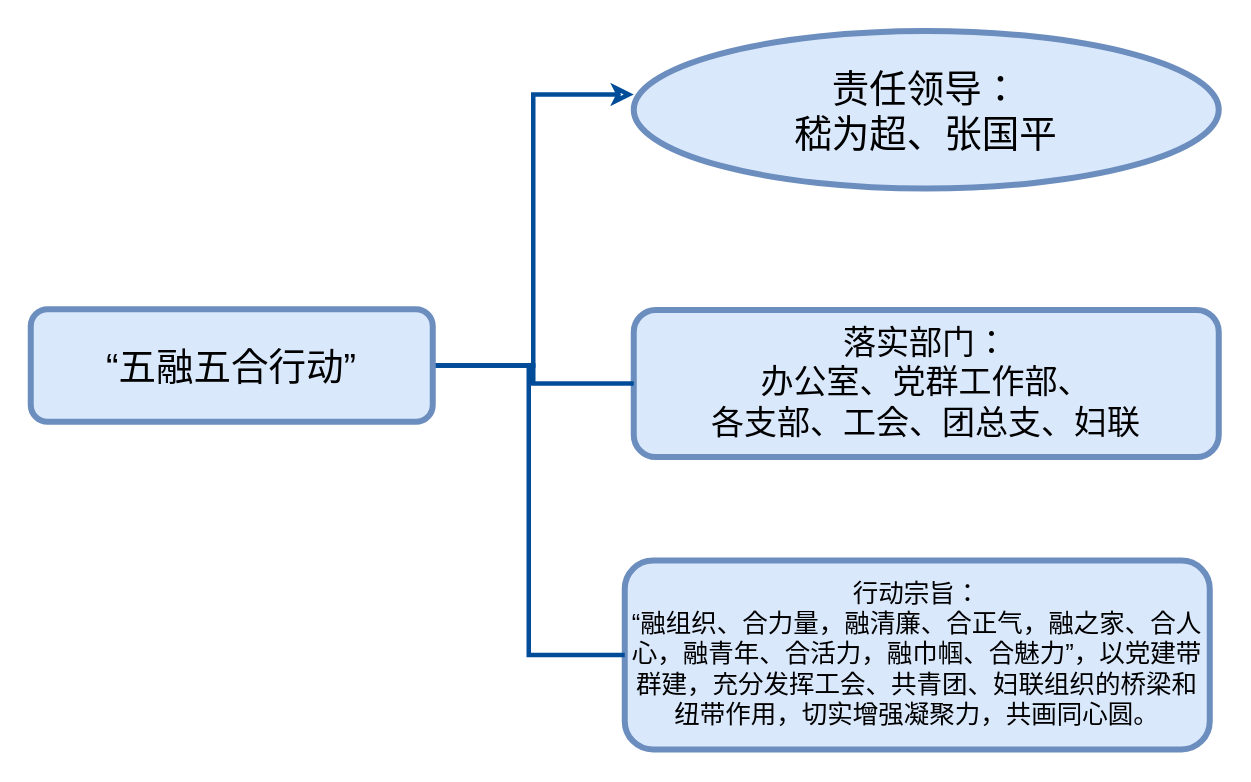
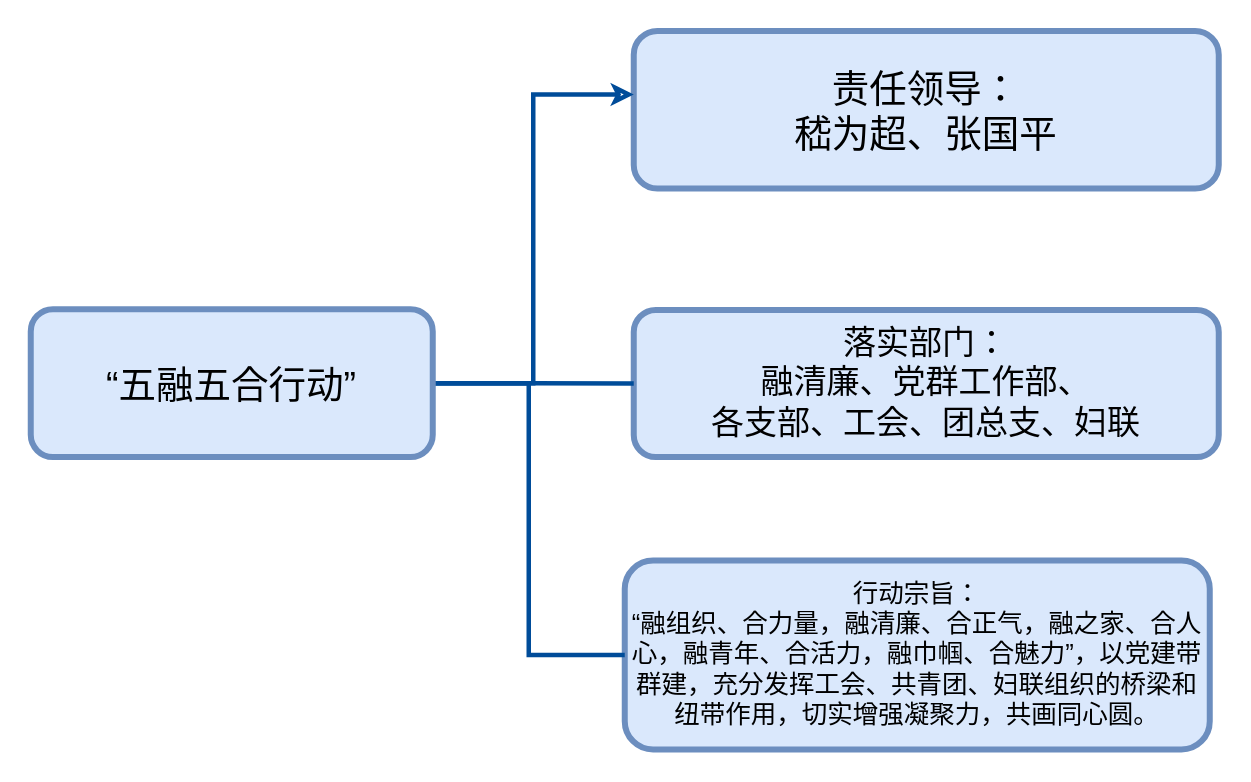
node "责任领导：嵇为超、张国平": shape ellipse -> rounded rectangle
node "“五融五合行动”": size 402x113 -> 402x148
node "落实部门：办公室、党群工作部、各支部、工会、团总支、妇联": label "落实部门：办公室、党群工作部、各支部、工会、团总支、妇联" -> "落实部门：融清廉、党群工作部、各支部、工会、团总支、妇联"
